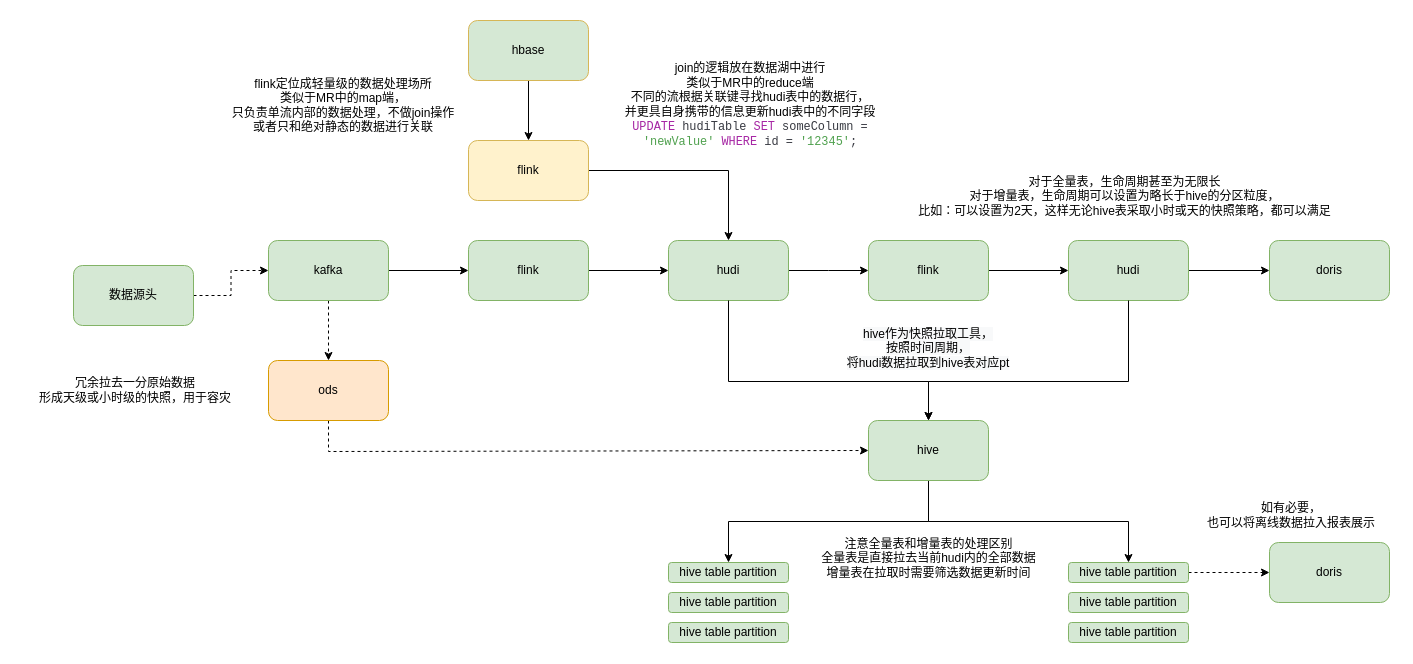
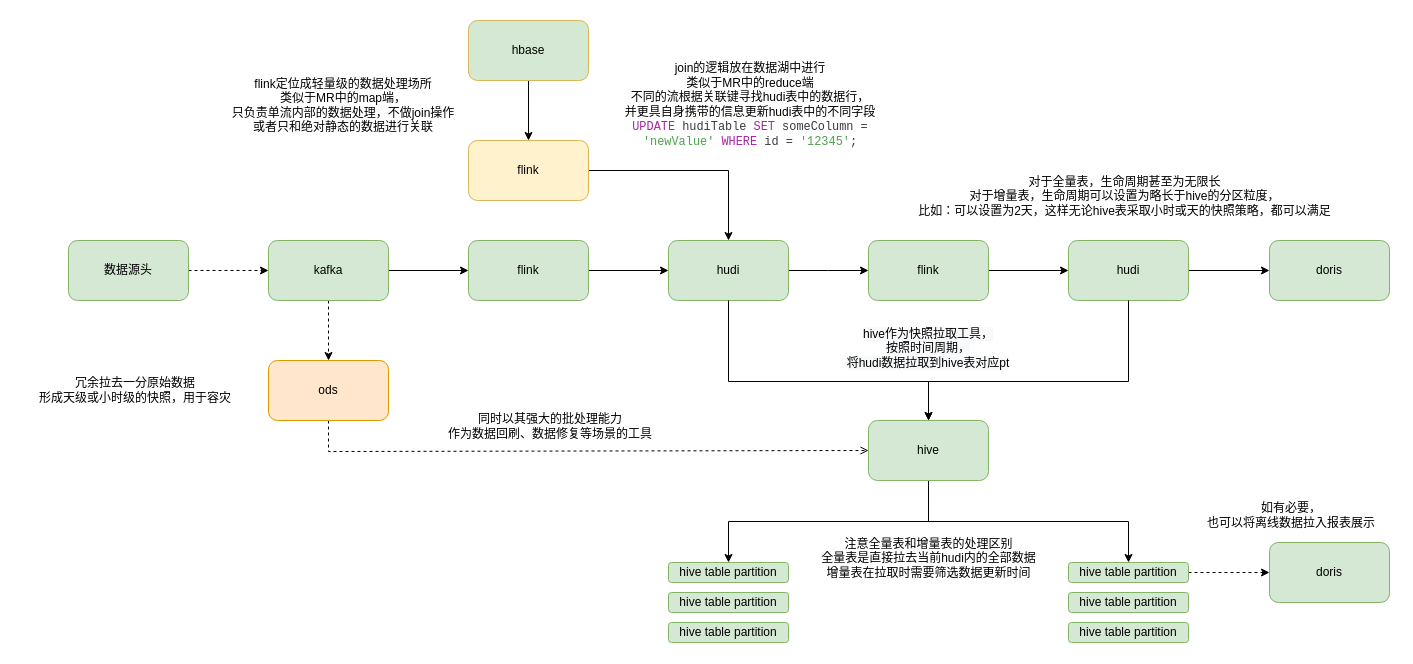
node "数据源头": moved (134, 296) -> (129, 271)
node "同时以其强大的批处理能力 作为数据回刷、数据修复等场景的工具": added
edge "ods" -> "hive": arrowhead classic -> open
